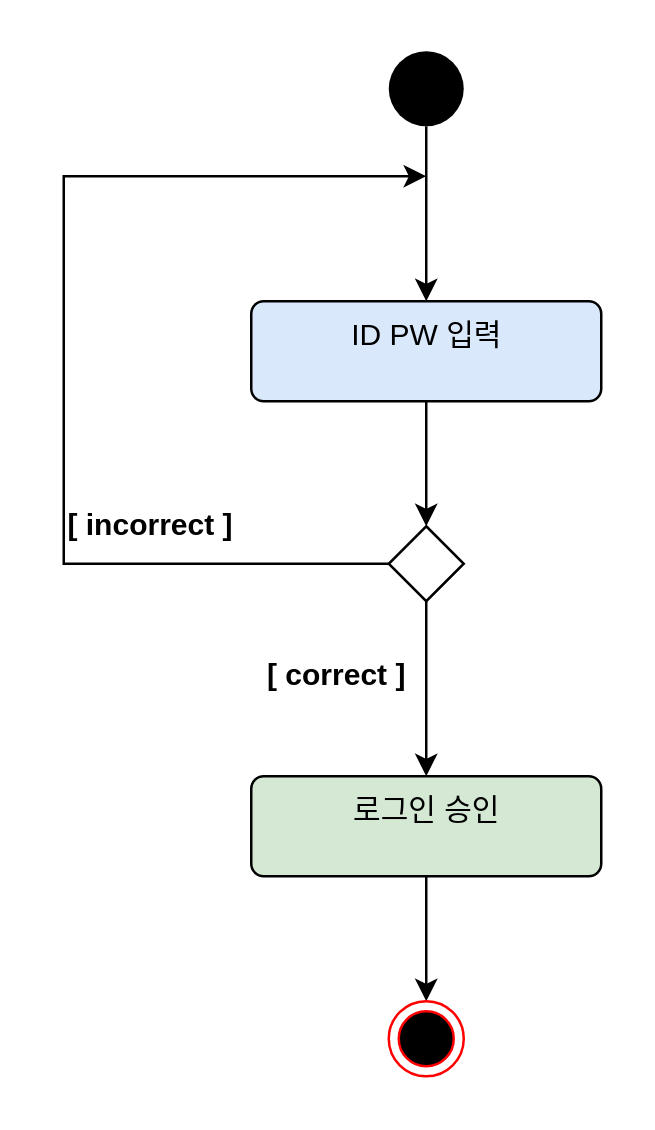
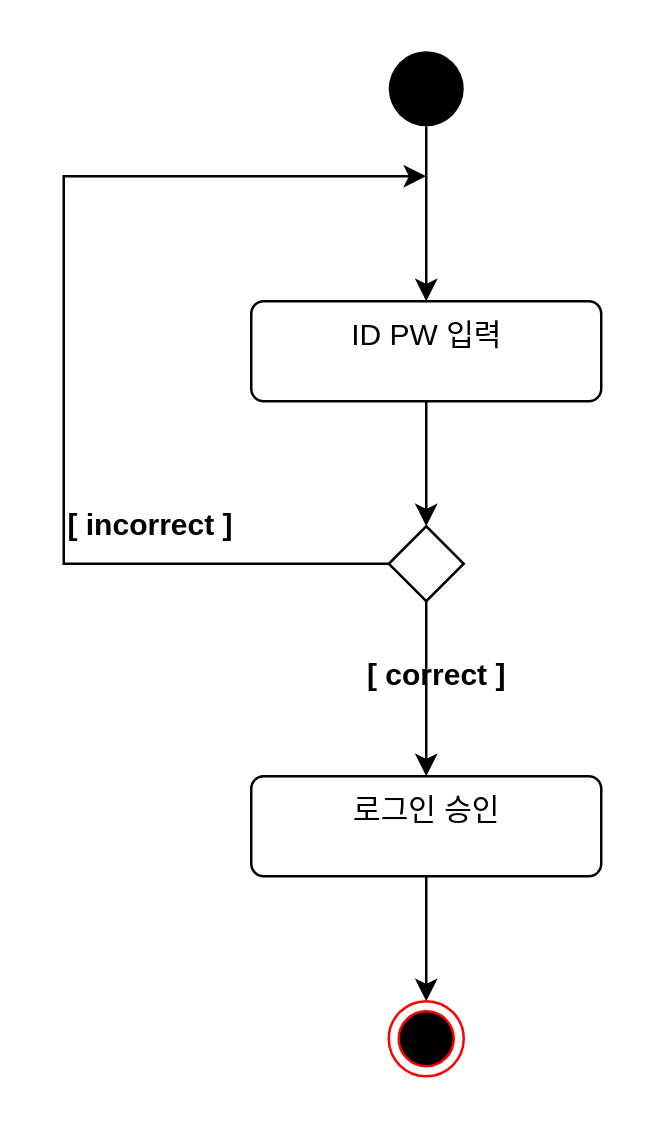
node "ID PW 입력": fillcolor #dae8fc -> #ffffff
node "[ correct ]": moved (336, 676) -> (436, 676)
node "로그인 승인": fillcolor #d5e8d4 -> #ffffff
